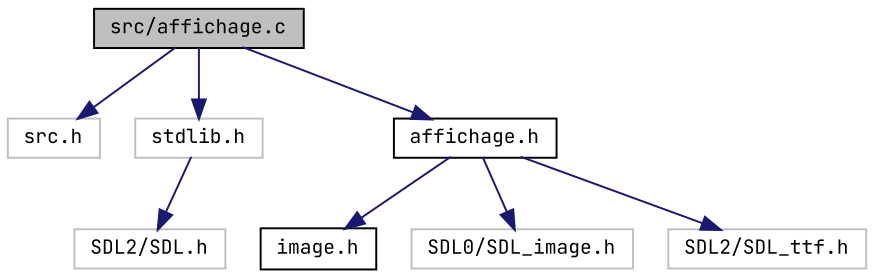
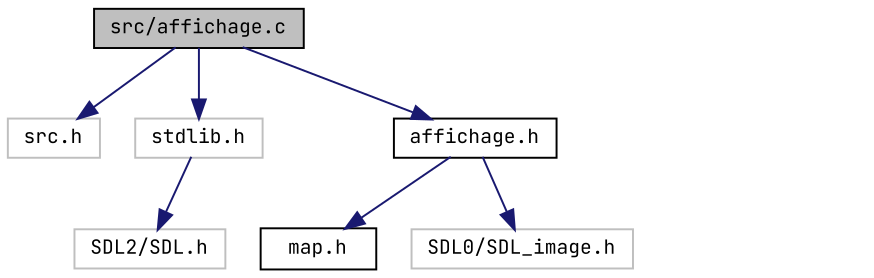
node "image.h": label "image.h" -> "map.h"
node "SDL2/SDL_ttf.h": removed
